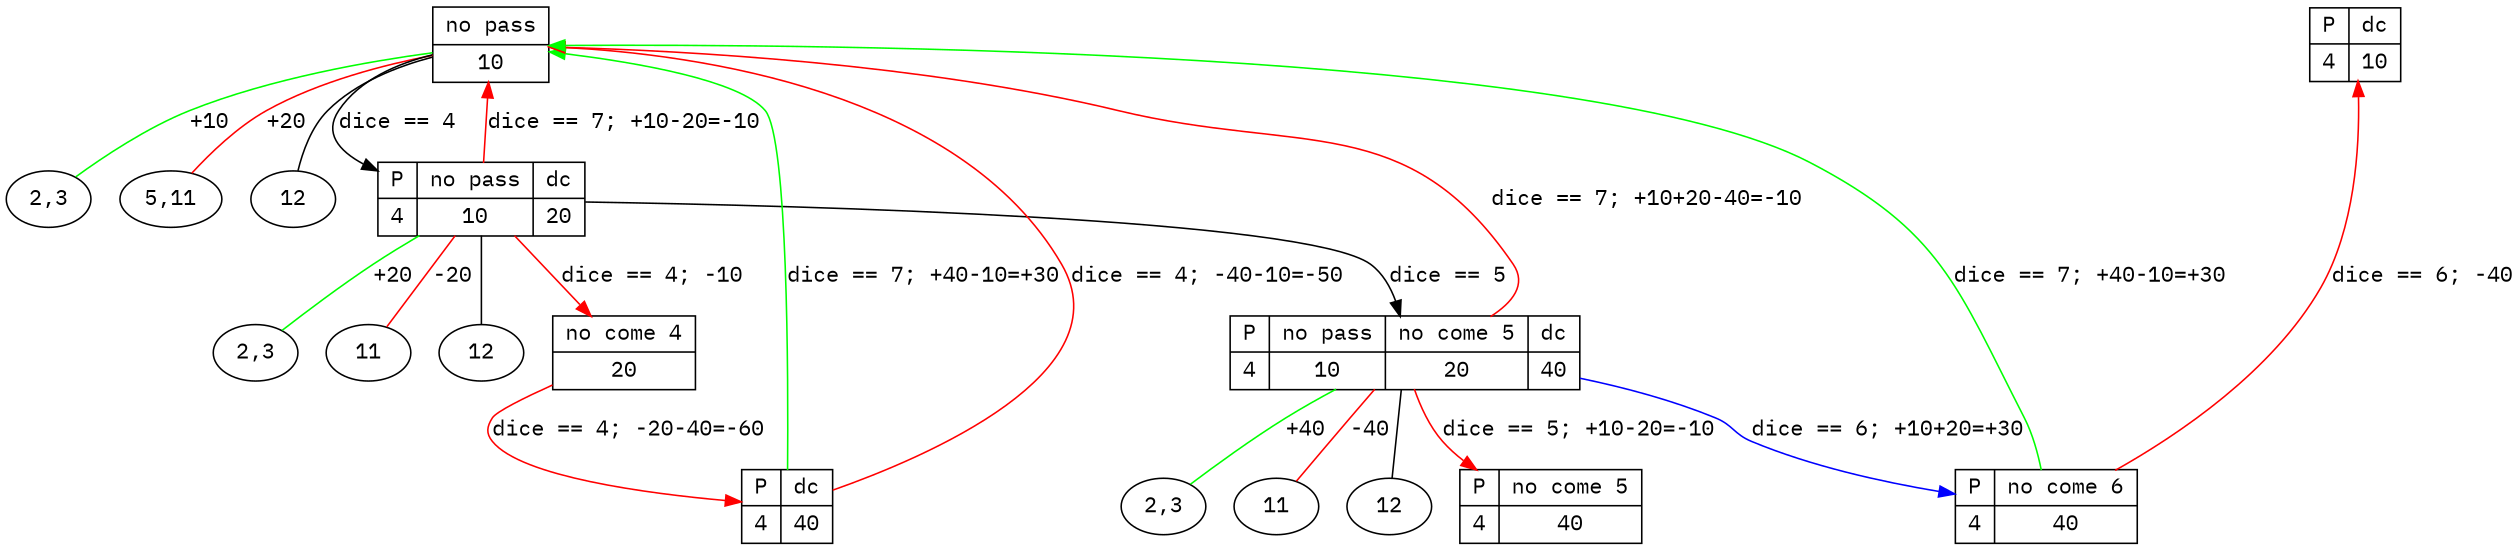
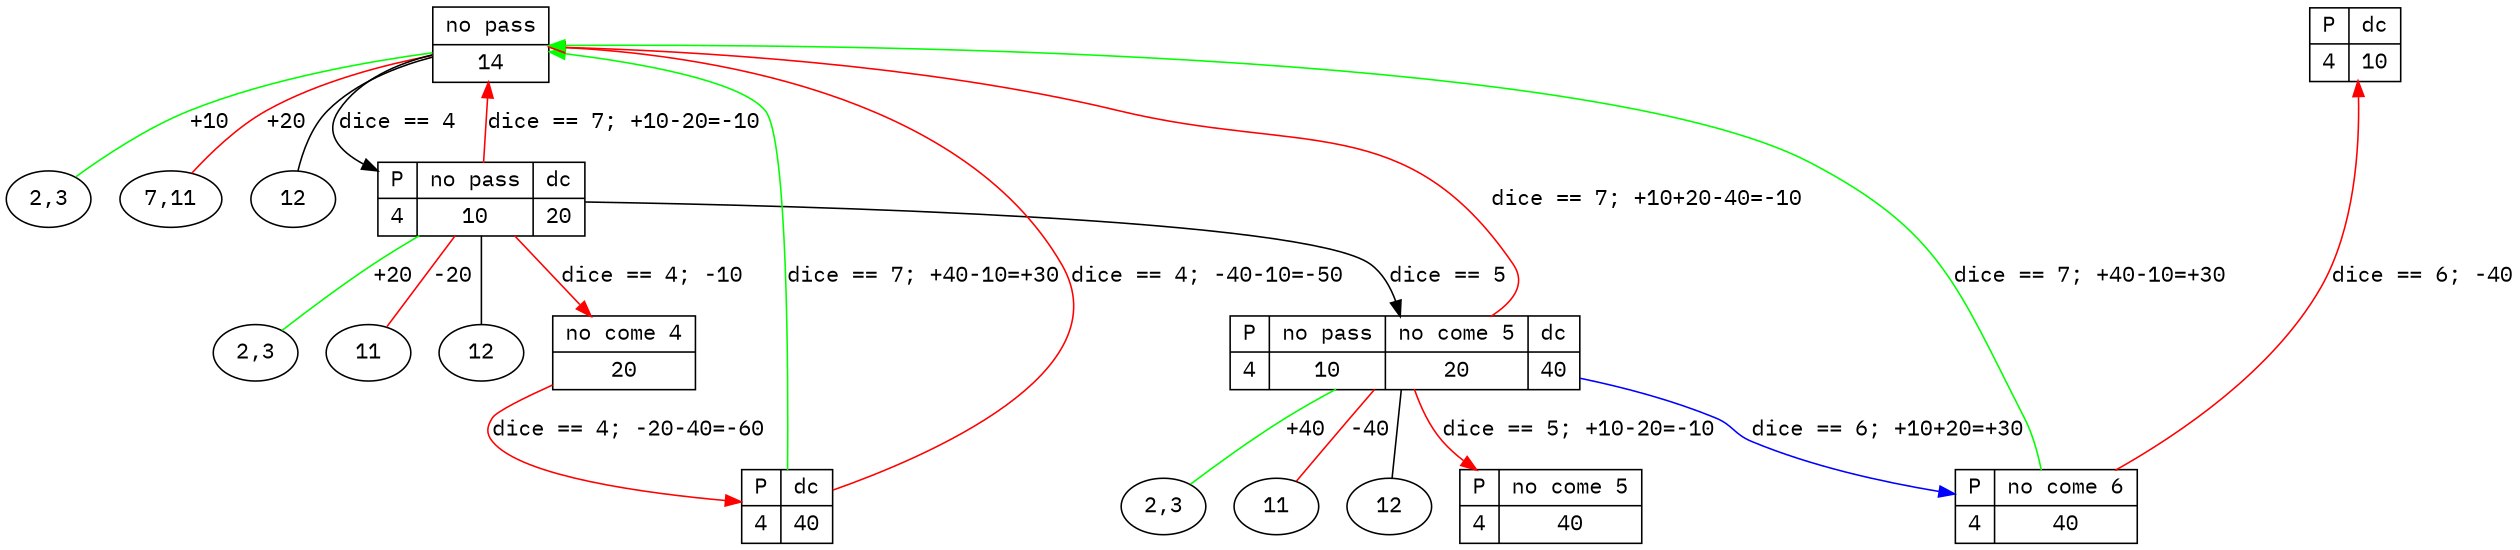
node "no pass": text "10" -> "14"
node "5,11": label "5,11" -> "7,11"
